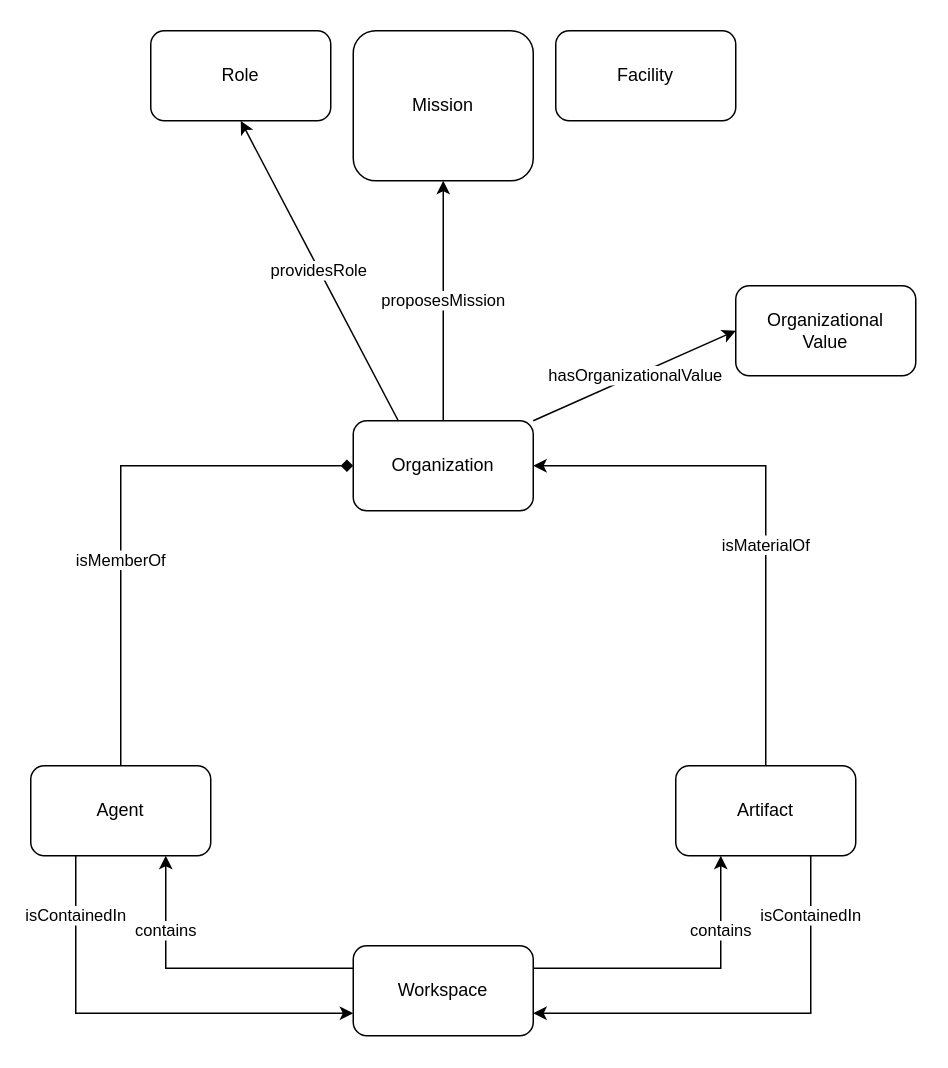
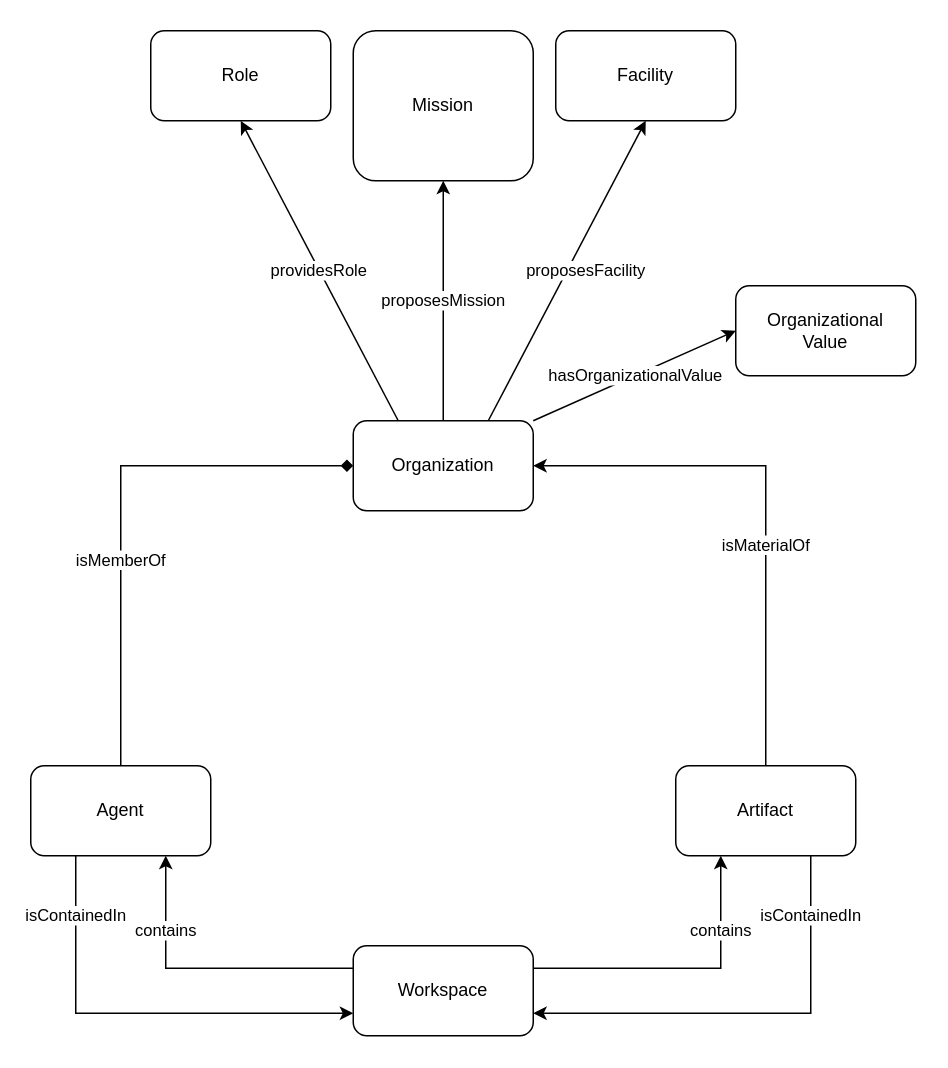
edge "Organization" -> "Facility": added, label "proposesFacility"
